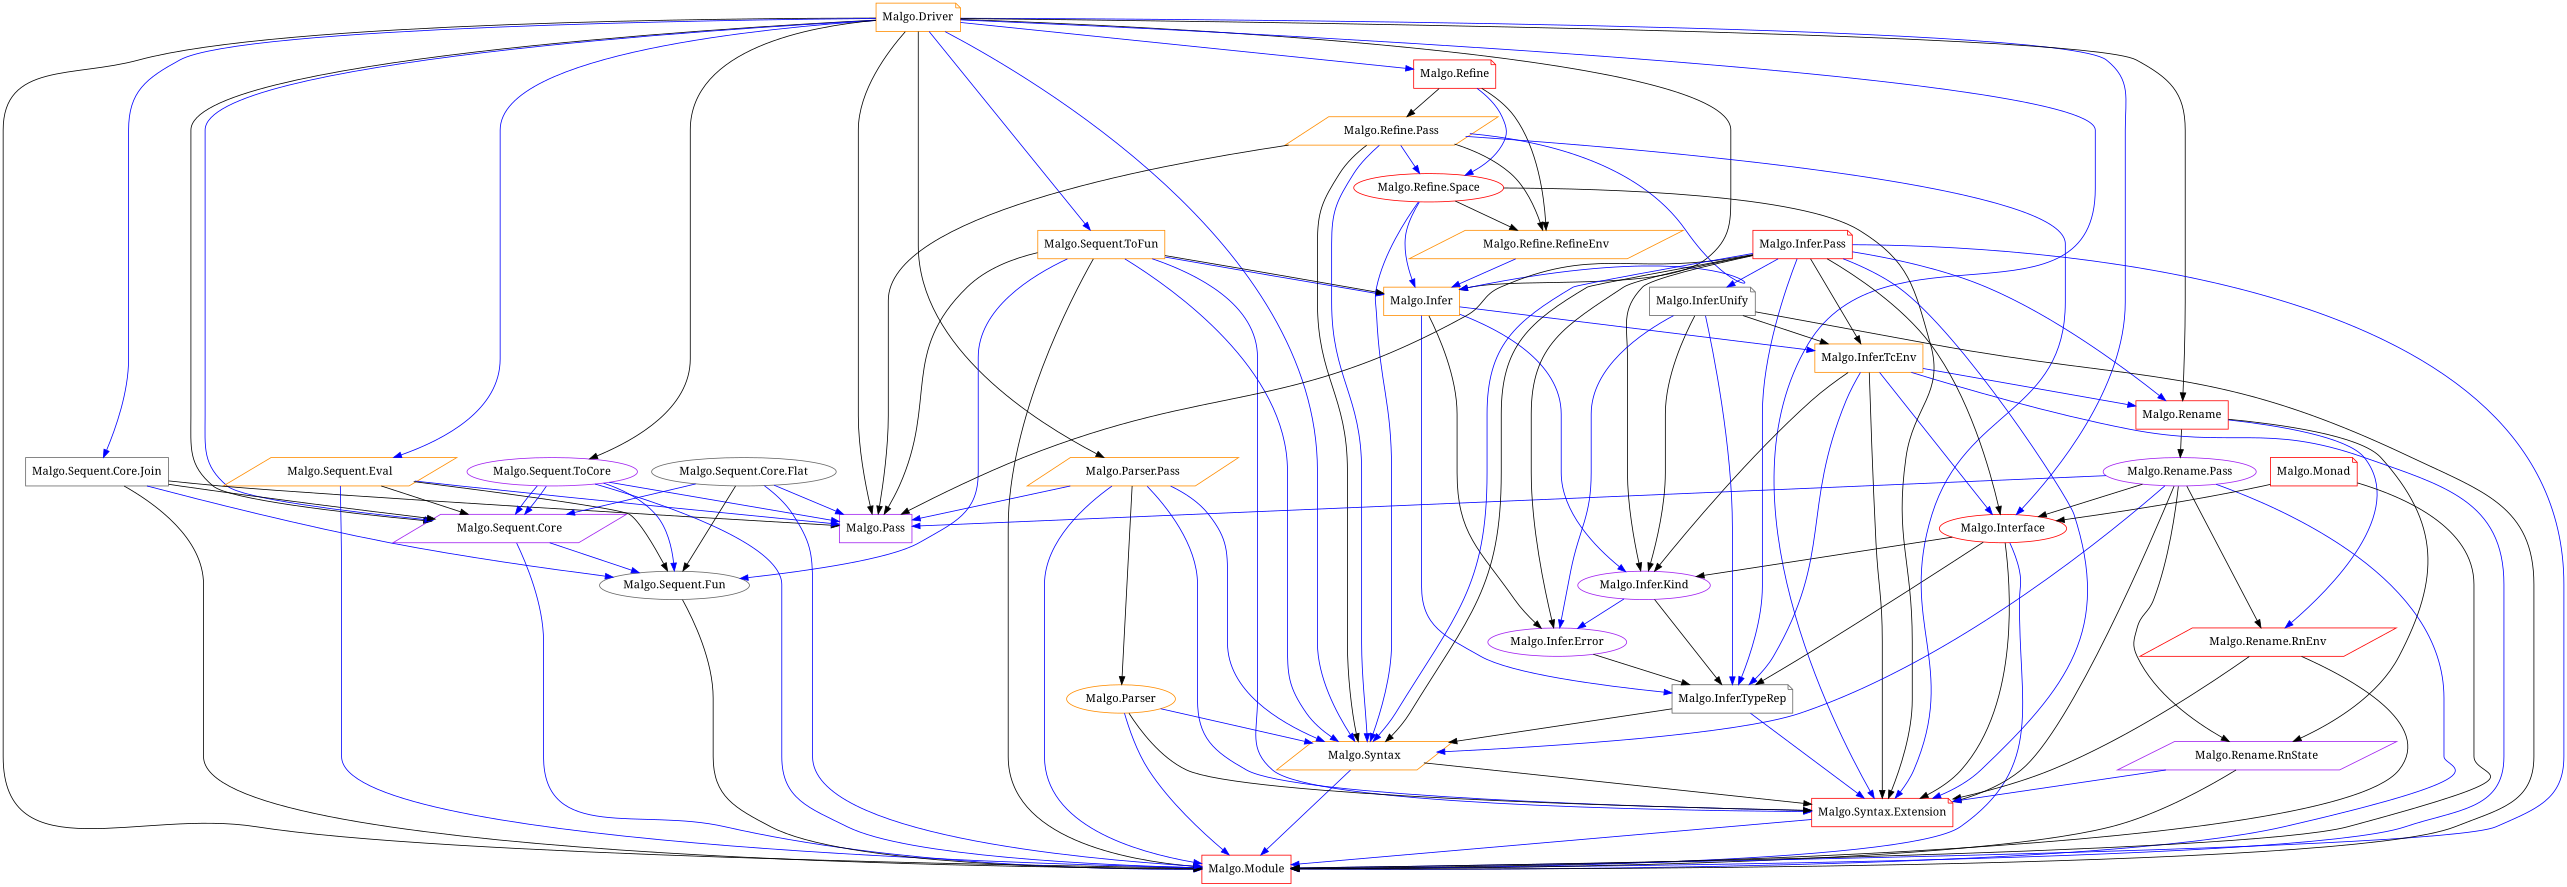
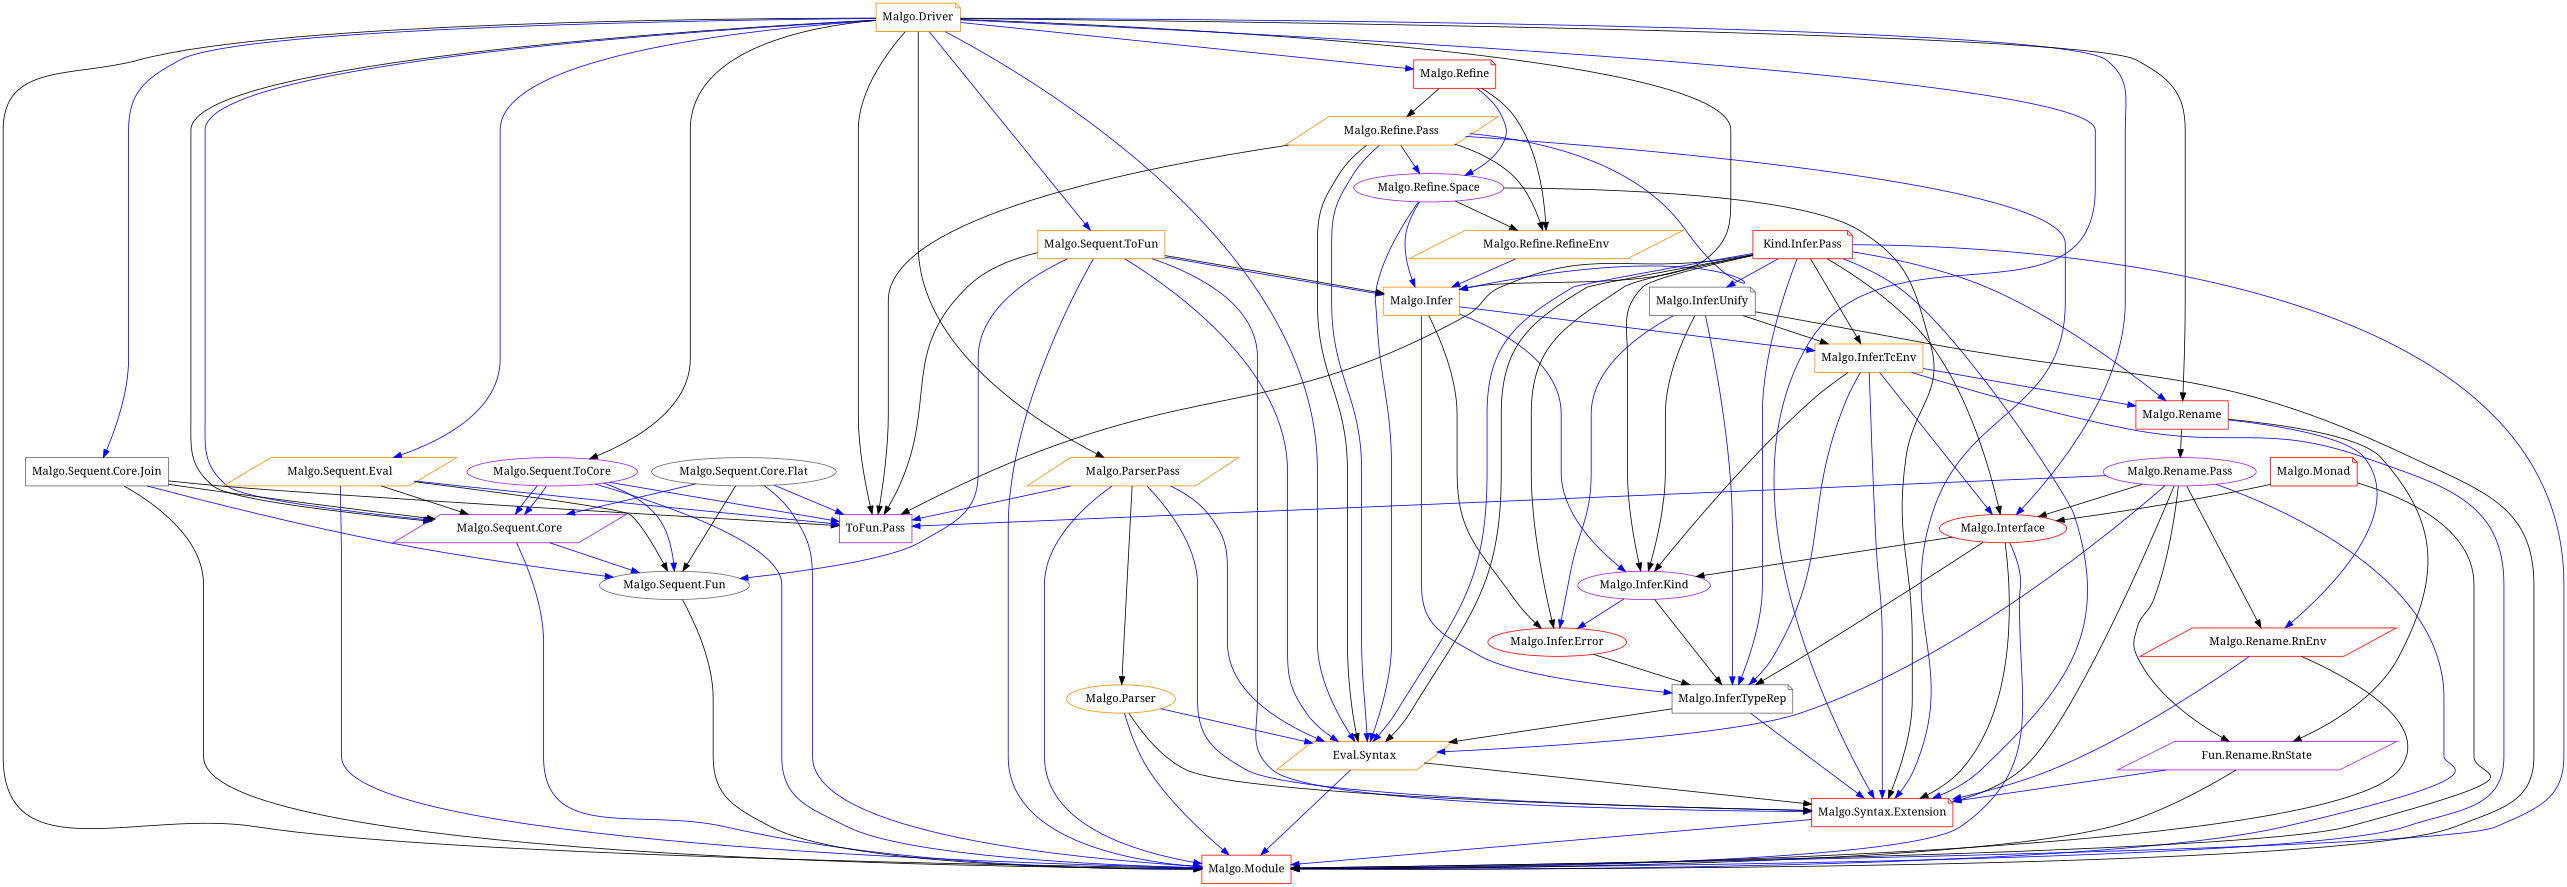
node "Malgo.Refine.Space": color red -> purple
node "Malgo.Infer.Pass": label "Malgo.Infer.Pass" -> "Kind.Infer.Pass"
node "Malgo.Pass": label "Malgo.Pass" -> "ToFun.Pass"
edge "Malgo.Infer.TcEnv" -> "Malgo.Syntax.Extension": color black -> blue
edge "Malgo.Sequent.ToFun" -> "Malgo.Module": color black -> blue
node "Malgo.Infer.Error": color purple -> red
edge "Malgo.Rename.RnEnv" -> "Malgo.Syntax.Extension": color black -> blue
node "Malgo.Syntax": label "Malgo.Syntax" -> "Eval.Syntax"
node "Malgo.Rename.RnState": label "Malgo.Rename.RnState" -> "Fun.Rename.RnState"
